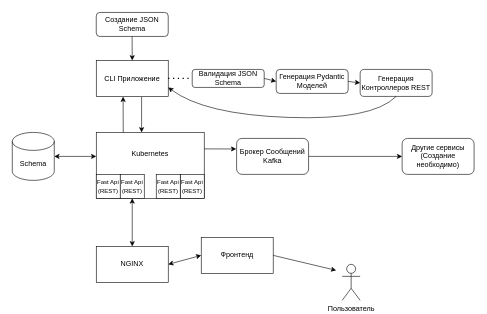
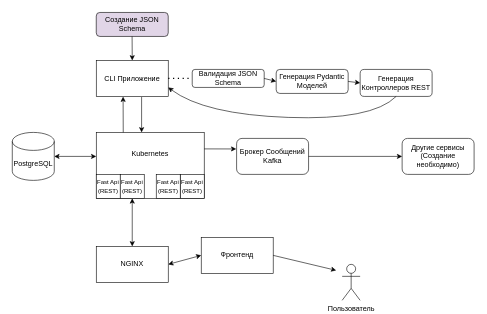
node "Создание JSON Schema": fillcolor #ffffff -> #e1d5e7
node "Schema": label "Schema" -> "PostgreSQL"
